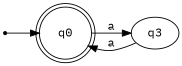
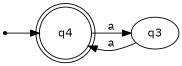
node "q0": label "q0" -> "q4"
